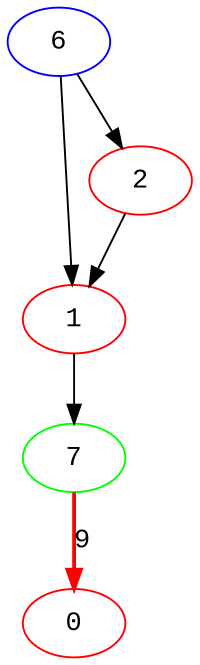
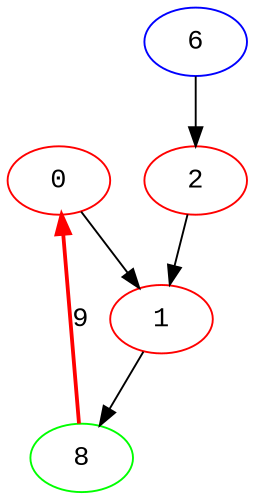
edge "6" -> "1": now "0" -> "1"
node "7": label "7" -> "8"
